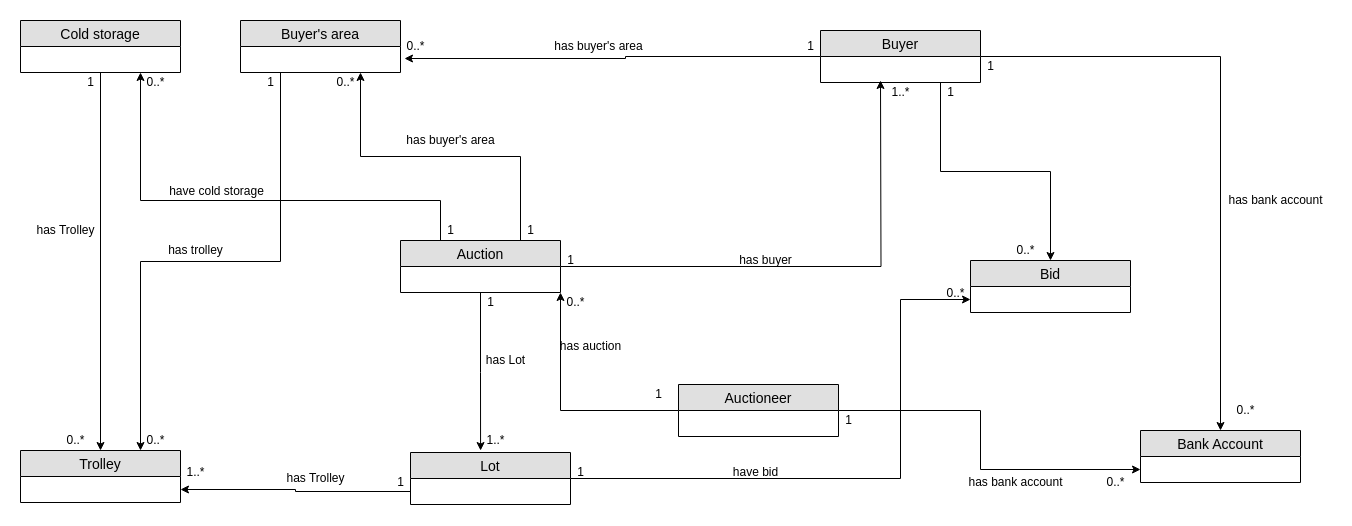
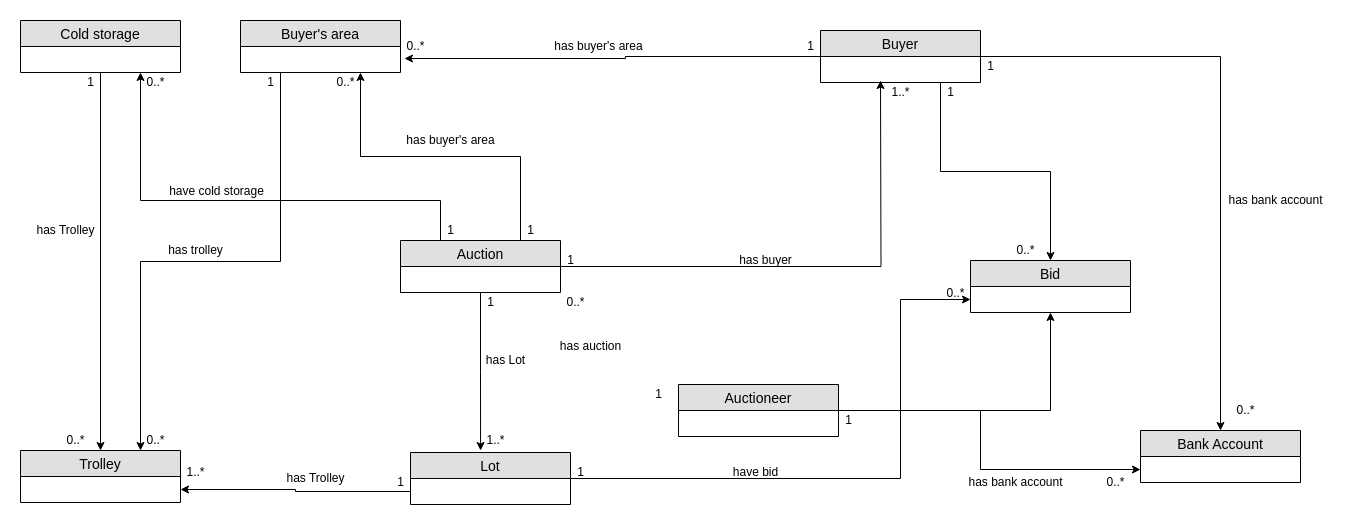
edge "Auctioneer" -> "Auction": now "Auctioneer" -> "Bid"
